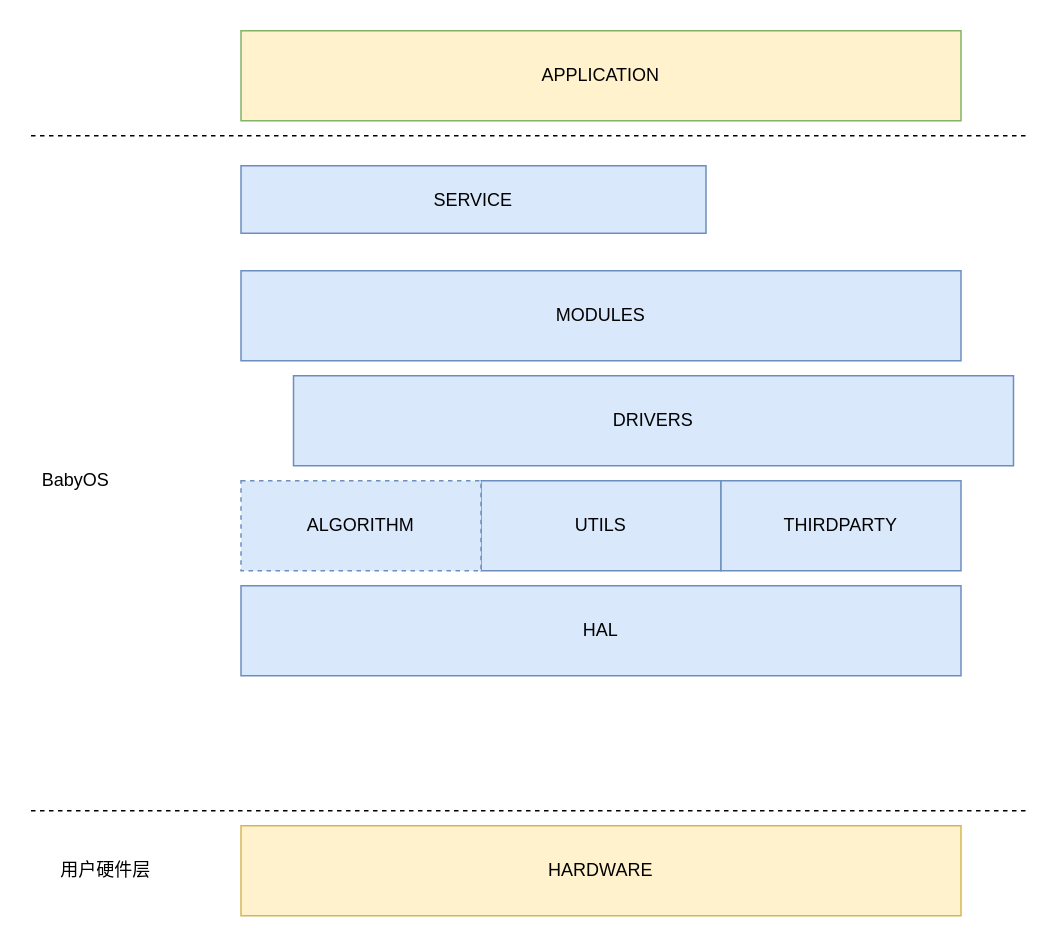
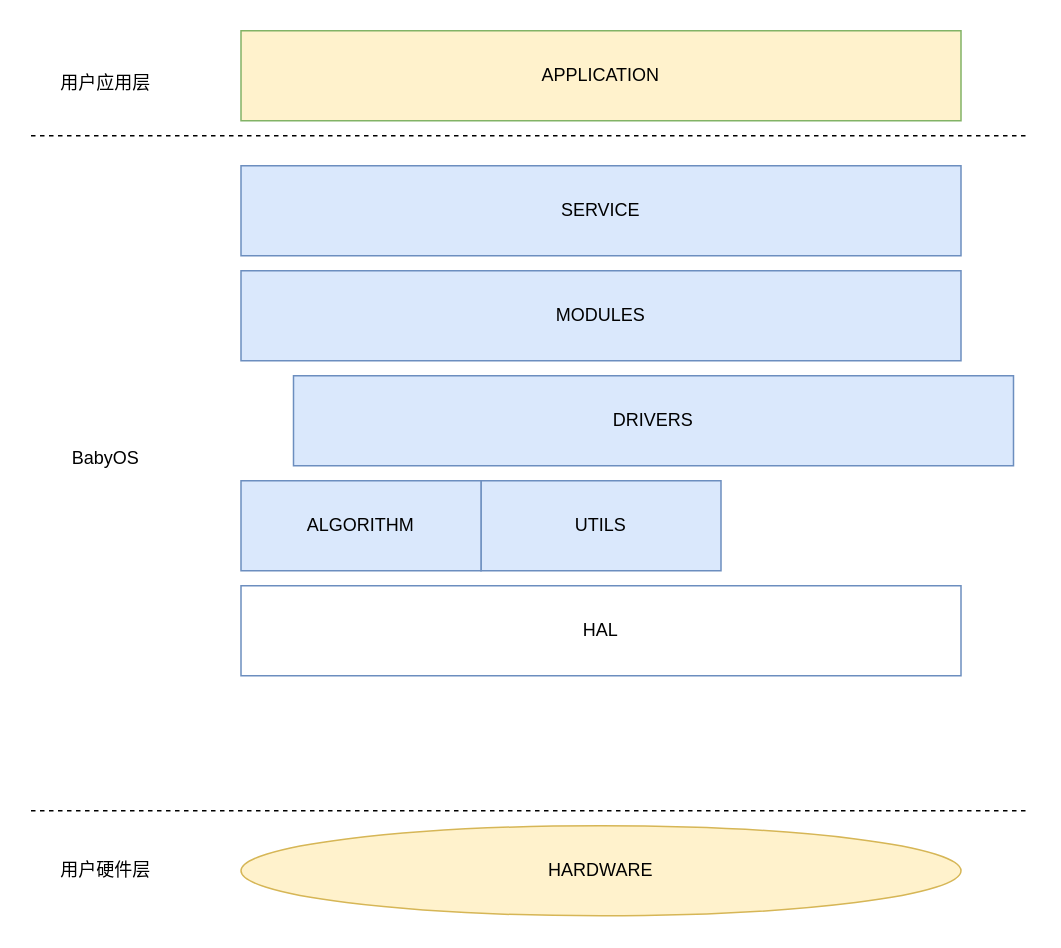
node "用户应用层": added
node "SERVICE": size 465x68 -> 720x90
node "BabyOS": moved (76, 481) -> (106, 458)
node "ALGORITHM": style dashed -> solid
node "THIRDPARTY": removed
node "HAL": fillcolor #dae8fc -> #ffffff
node "HARDWARE": shape rectangle -> ellipse
